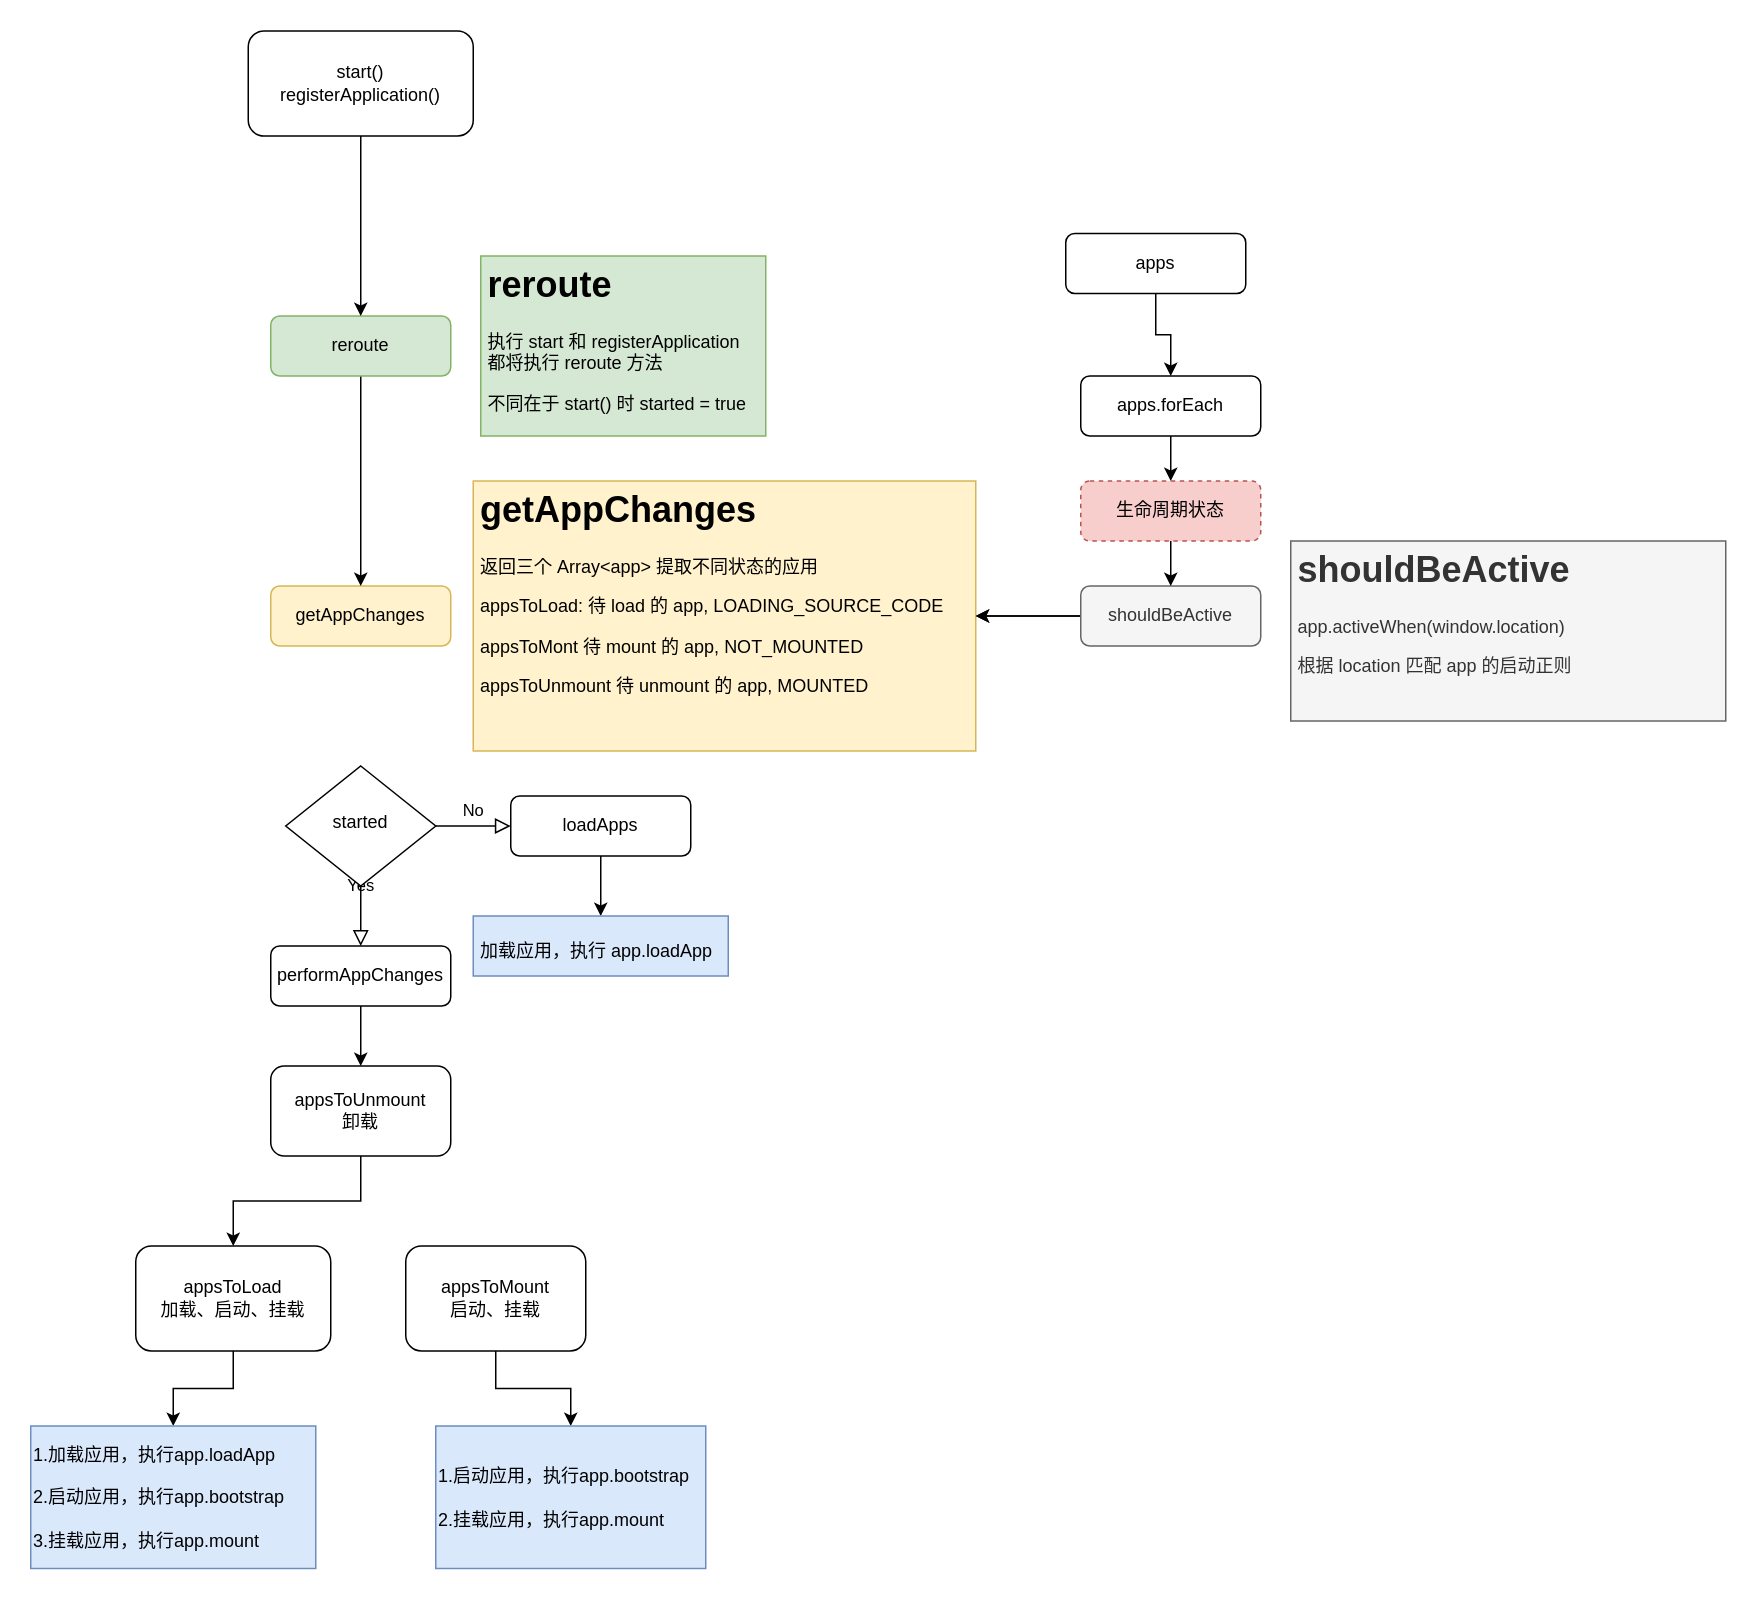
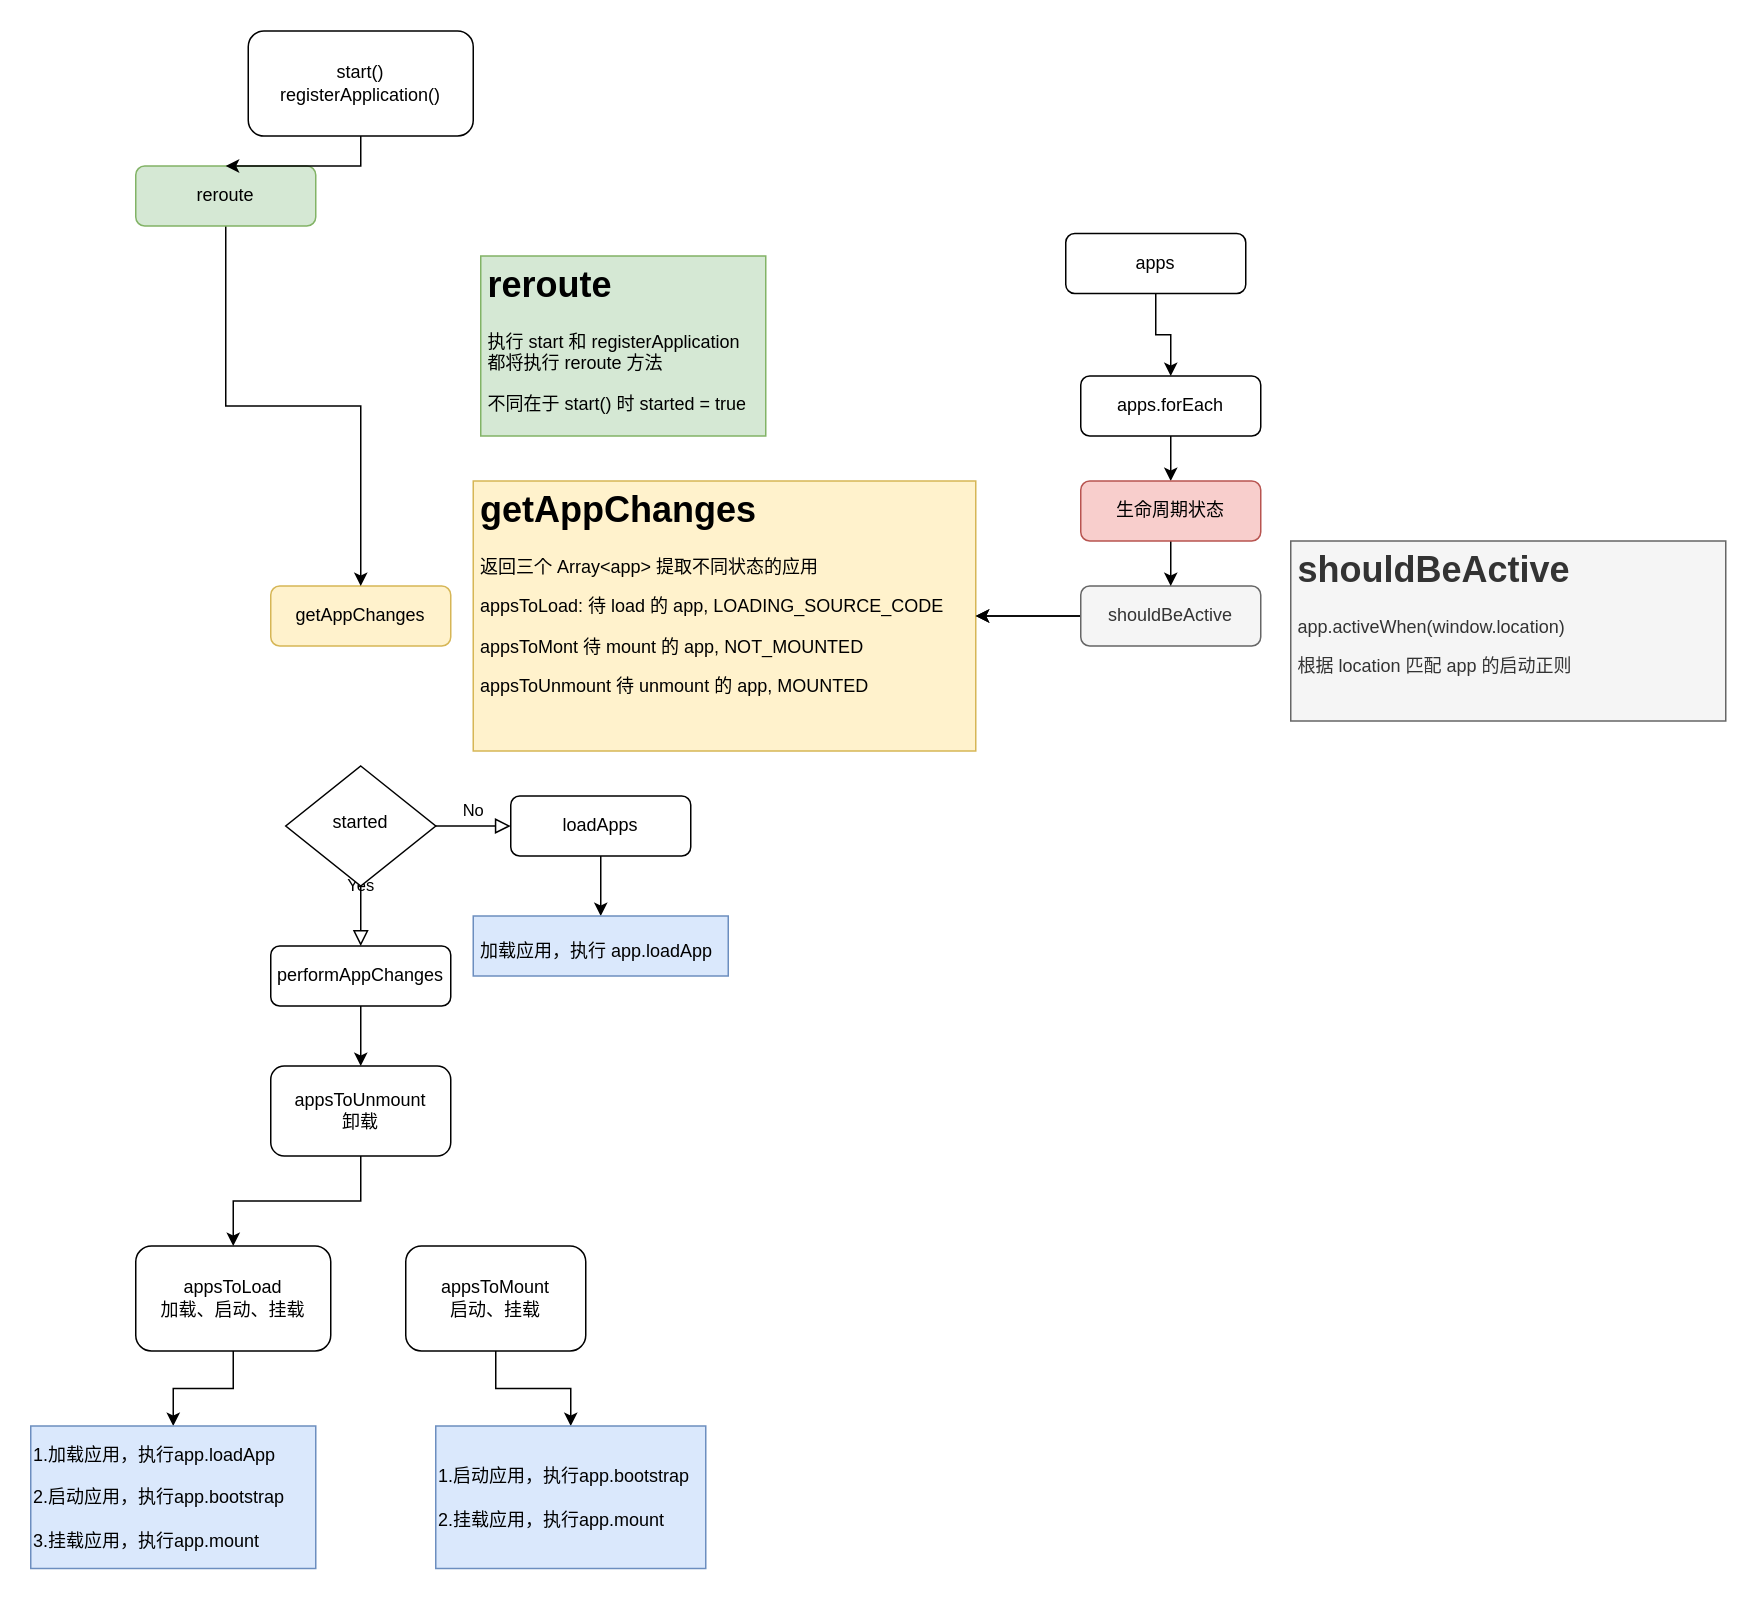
node "reroute": moved (361, 346) -> (226, 196)
node "生命周期状态": style dashed -> solid
